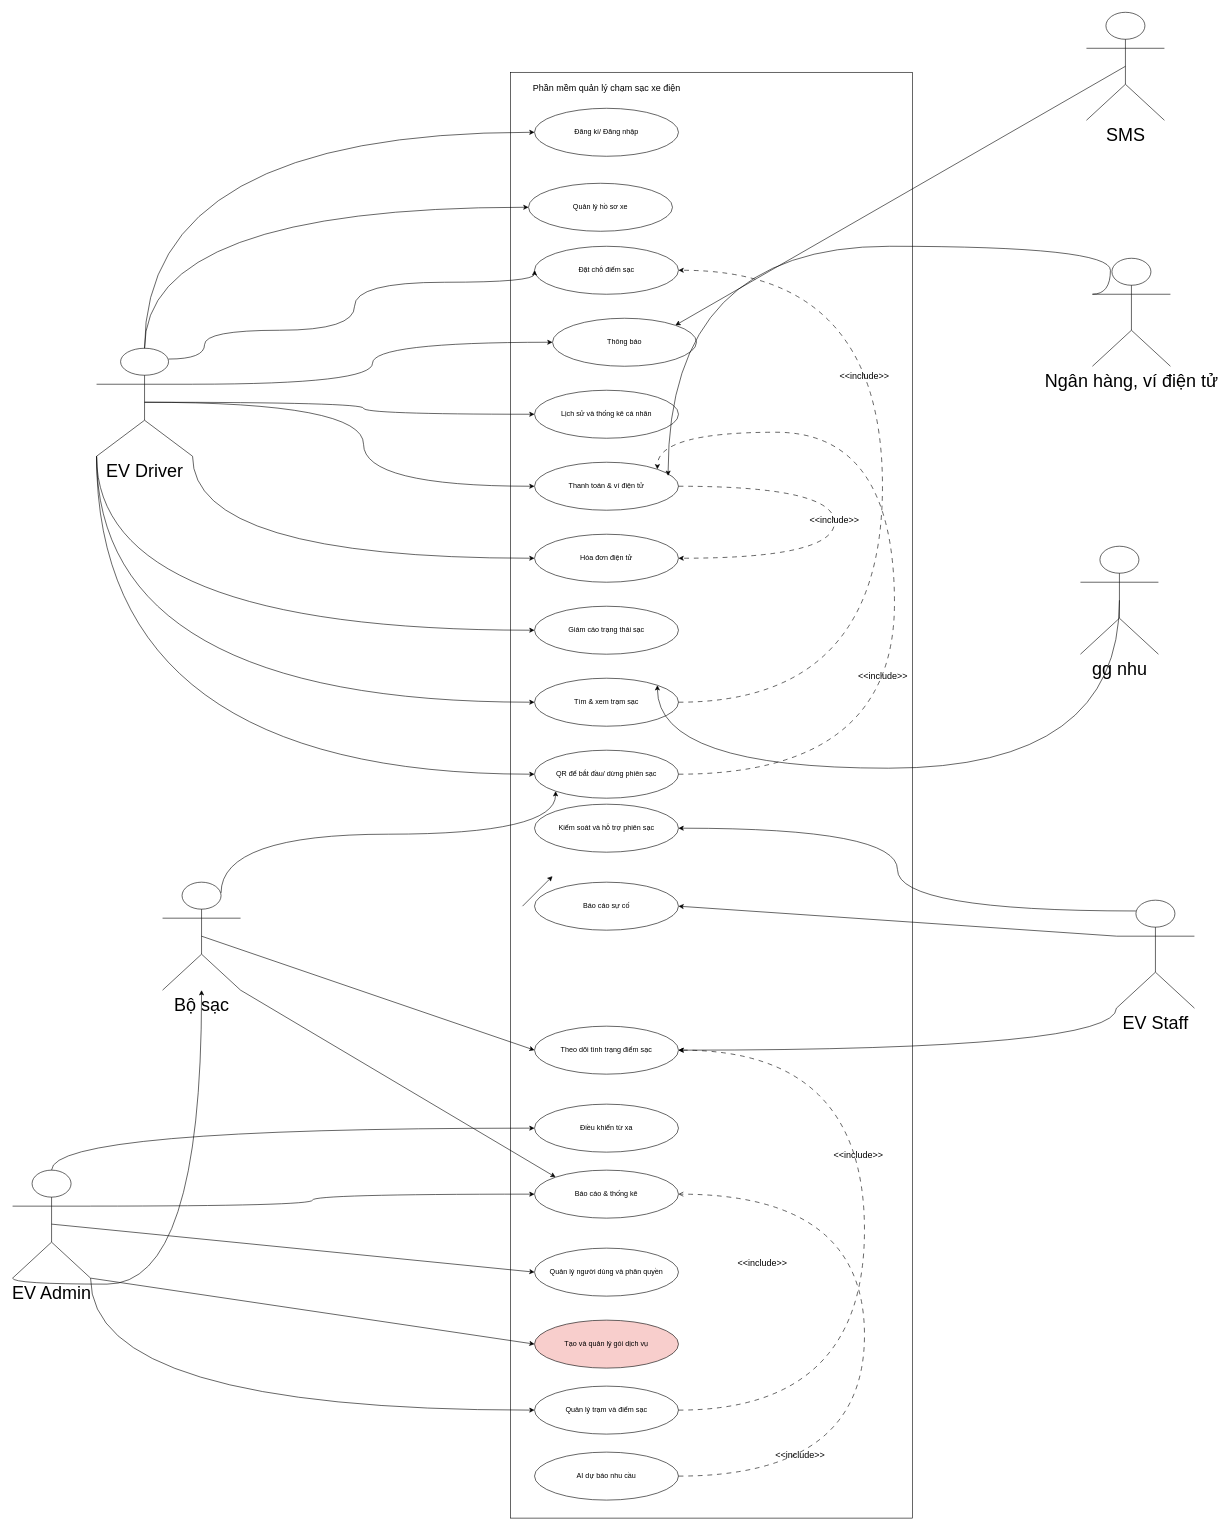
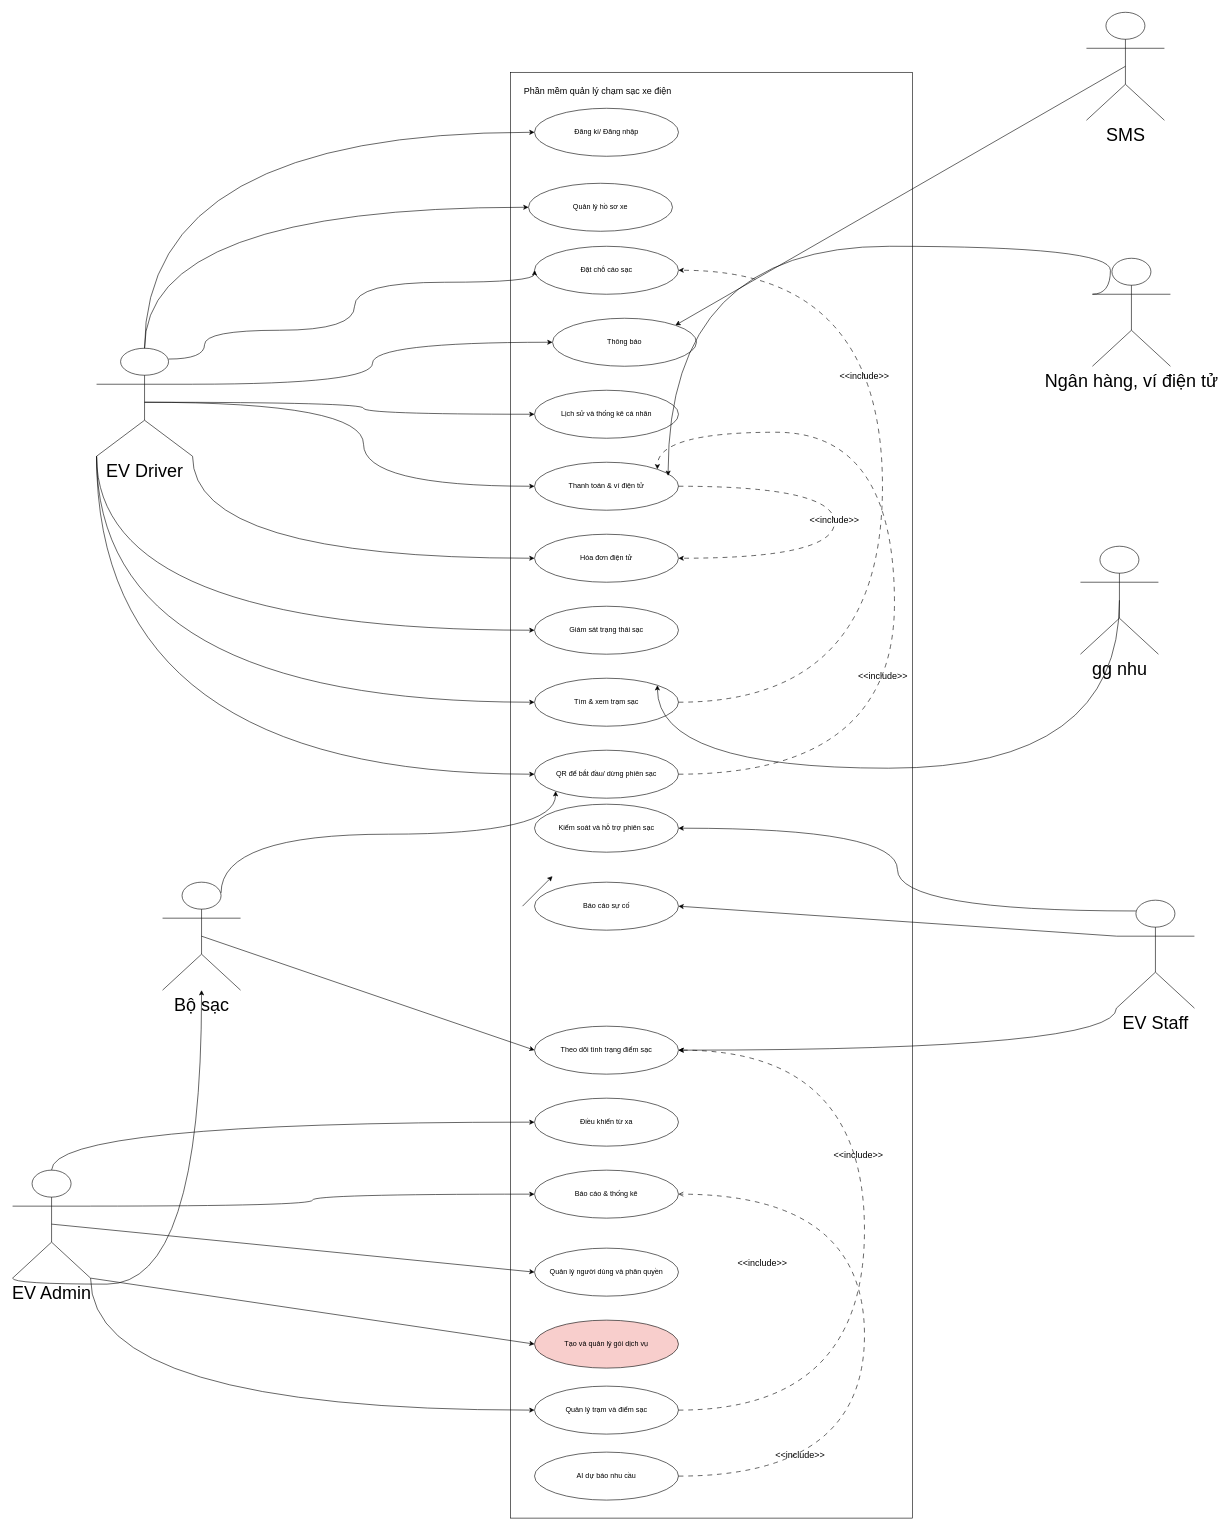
node "Phần mềm quản lý chạm sạc xe điện": moved (606, 87) -> (597, 90)
node "Đặt chỗ điểm sạc": label "Đặt chỗ điểm sạc" -> "Đặt chỗ cáo sạc"
node "Giám cáo trạng thái sạc": label "Giám cáo trạng thái sạc" -> "Giám sát trạng thái sạc"
edge "Bộ sạc" -> "Báo cáo & thống kê": removed
node "Điều khiển từ xa": moved (606, 1128) -> (606, 1122)
